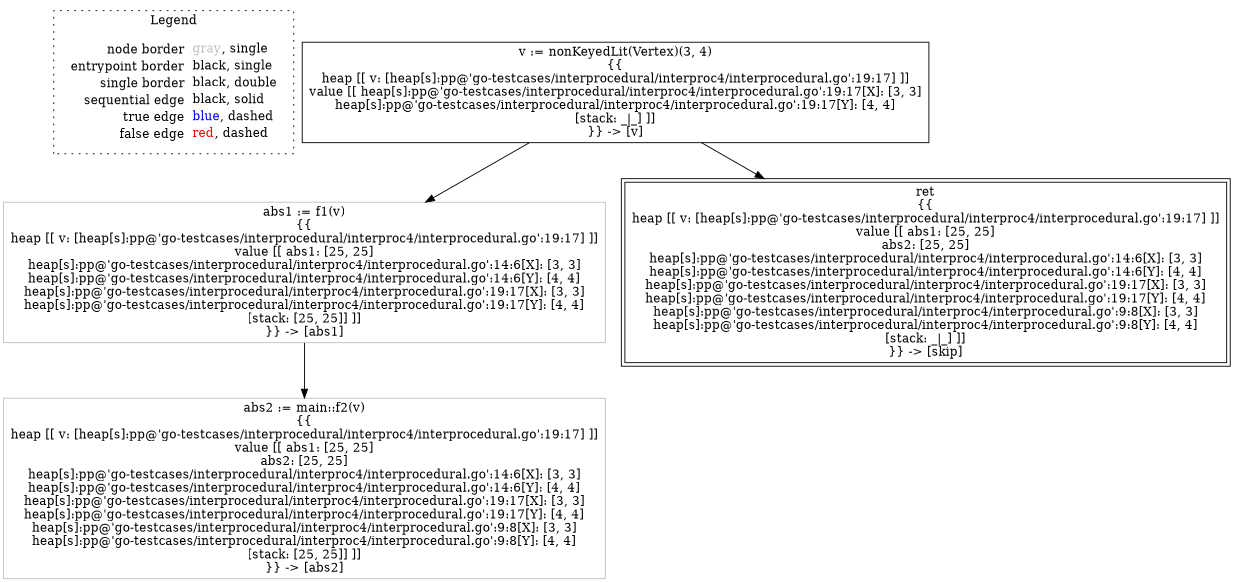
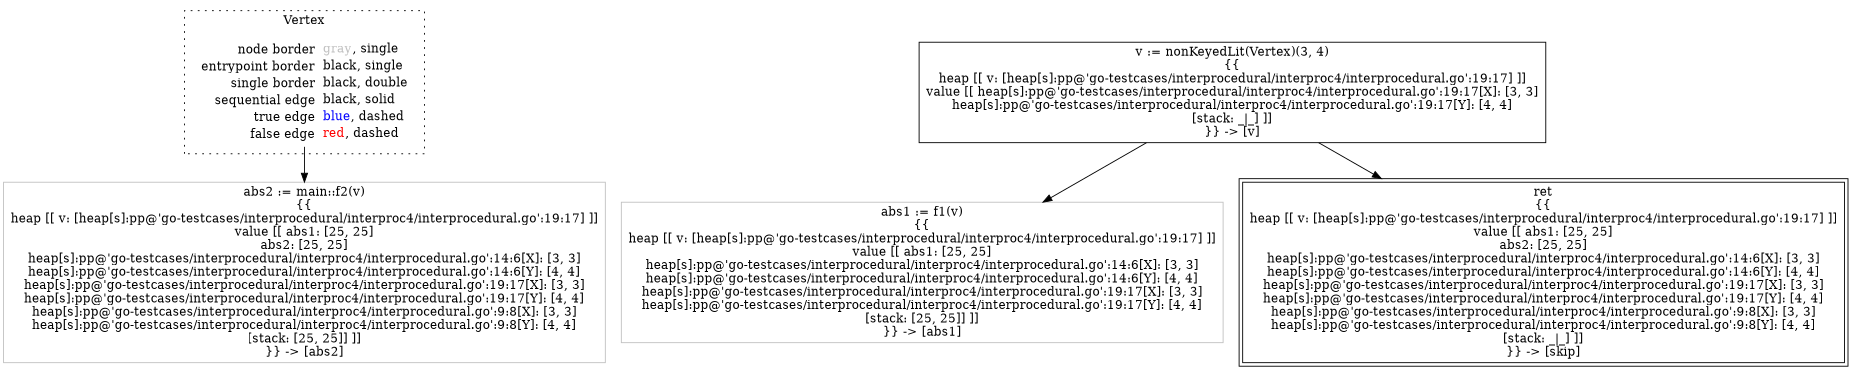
cluster "Legend": label "Legend" -> "Vertex"
edge "abs1 := f1(v)" -> "abs2 := main::f2(v)": now "node border" -> "abs2 := main::f2(v)"
